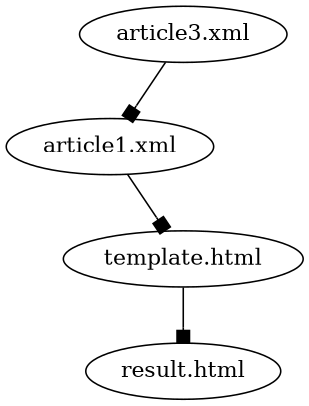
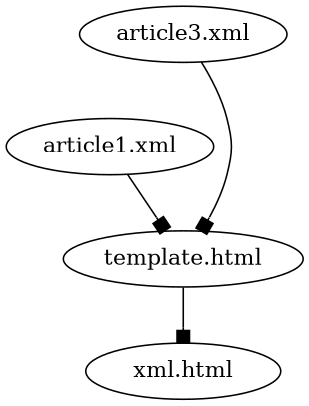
edge "article3.xml" -> "article1.xml": now "article3.xml" -> "template.html"
node "result.html": label "result.html" -> "xml.html"
